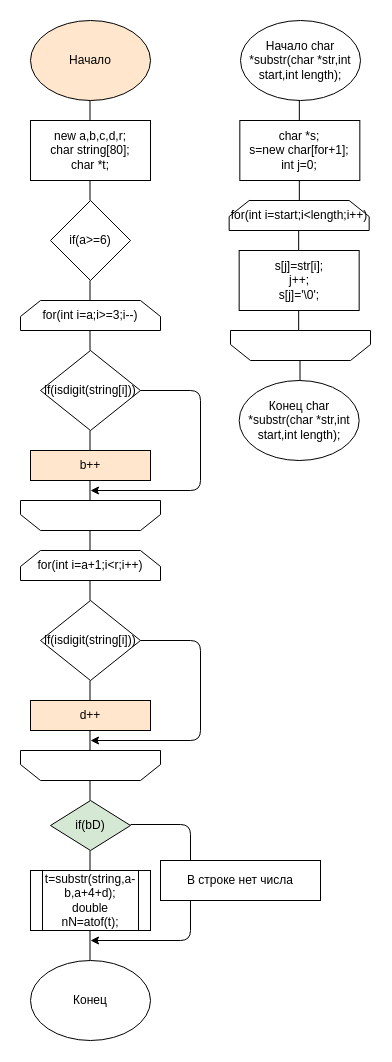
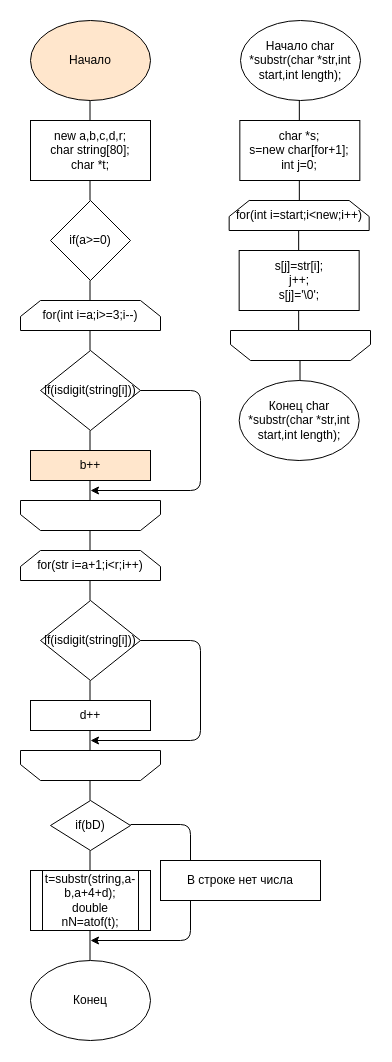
node "for(int i=start;i<length;i++)": label "for(int i=start;i<length;i++)" -> "for(int i=start;i<new;i++)"
node "if(a>=6)": label "if(a>=6)" -> "if(a>=0)"
node "for(int i=a+1;i<r;i++)": label "for(int i=a+1;i<r;i++)" -> "for(str i=a+1;i<r;i++)"
node "d++": fillcolor #ffe6cc -> #ffffff
node "if(bD)": fillcolor #d5e8d4 -> #ffffff
